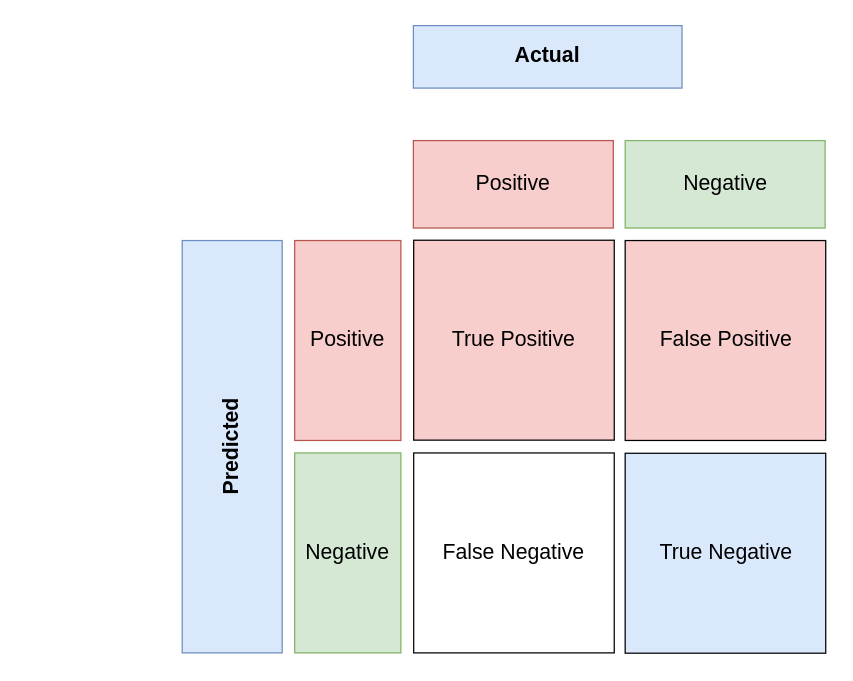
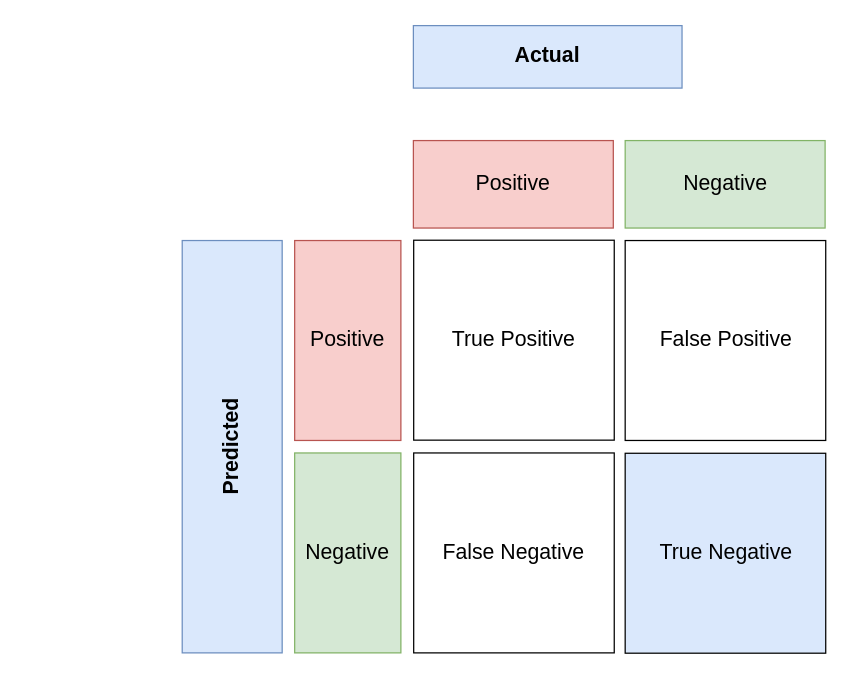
node "True Positive": fillcolor #f8cecc -> #ffffff
node "False Positive": fillcolor #f8cecc -> #ffffff
